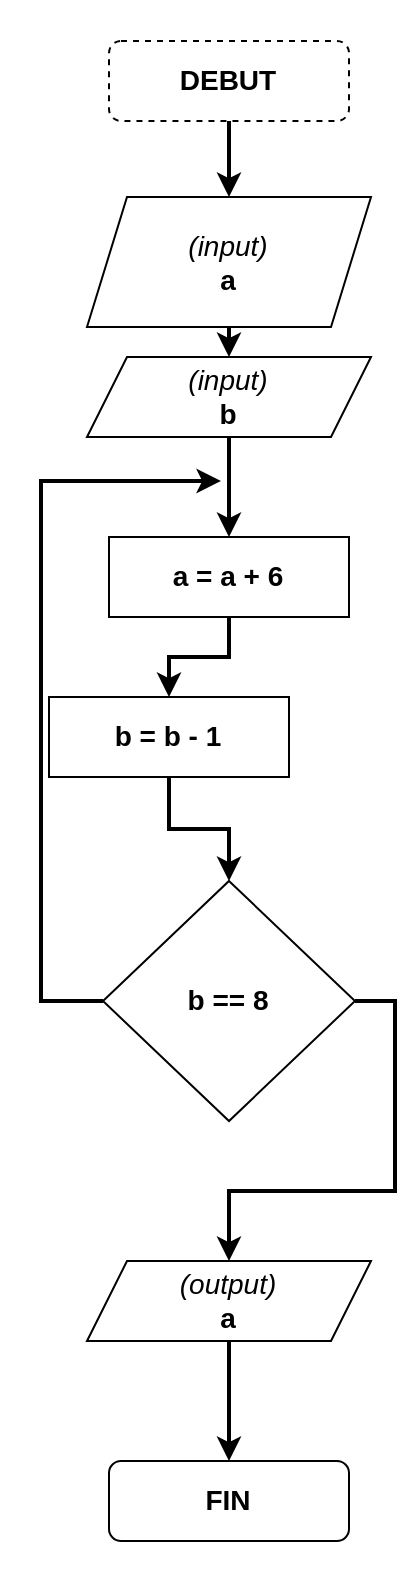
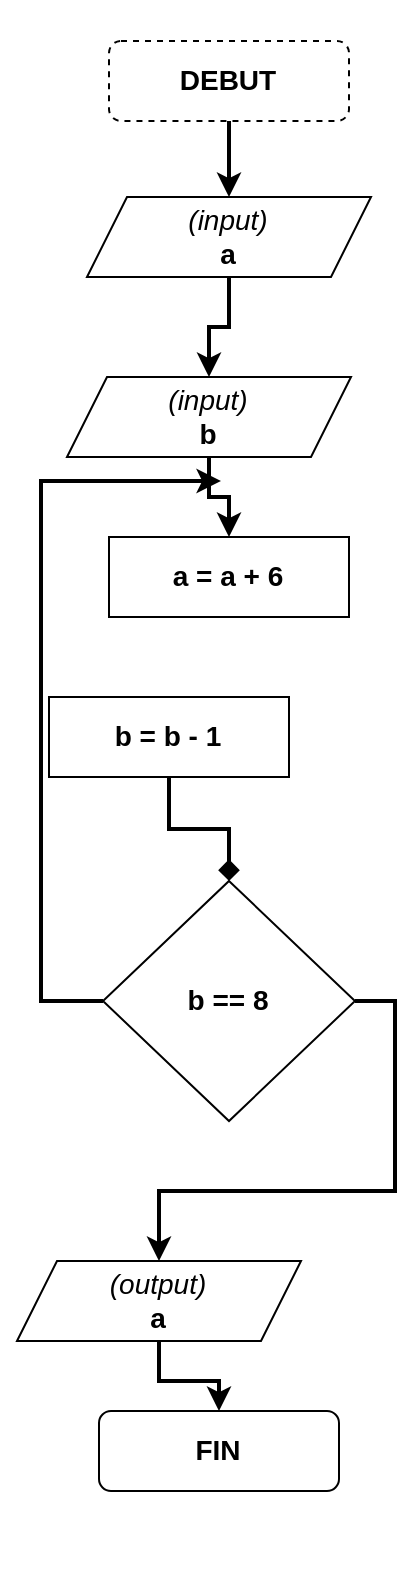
node "(input) a": size 284x130 -> 284x80
node "(input) b": moved (229, 397) -> (209, 417)
edge "a = a + 6" -> "b = b - 1": removed
edge "b = b - 1" -> "b == 8": arrowhead classic -> diamond
node "(output) a": moved (229, 1301) -> (159, 1301)
node "FIN": moved (229, 1501) -> (219, 1451)
